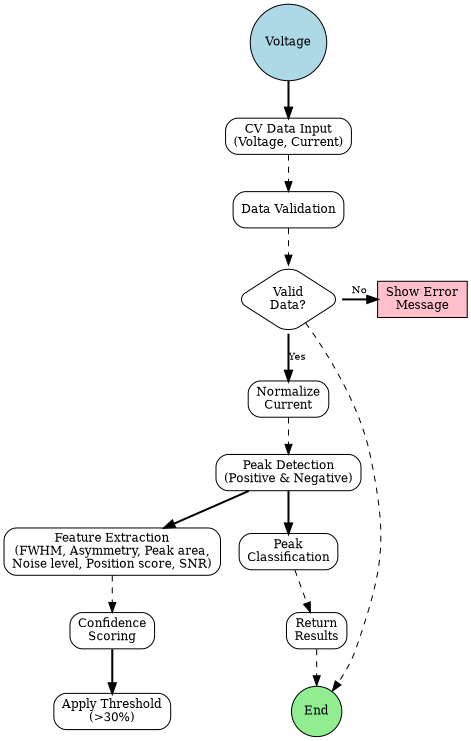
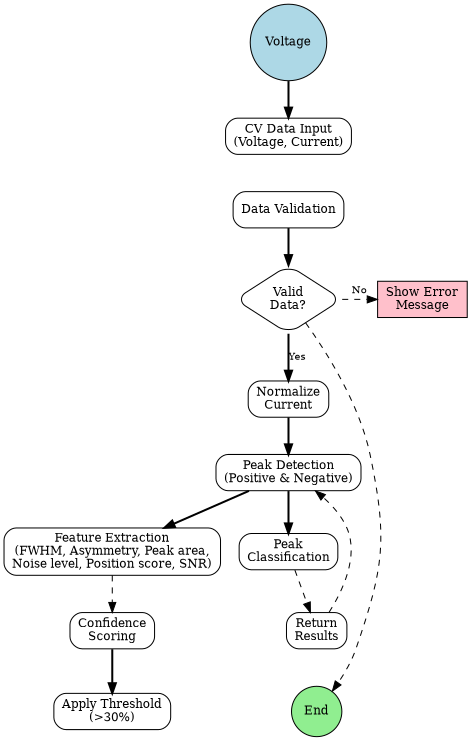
edge "CV Data Input (Voltage, Current)" -> "Data Validation": removed
edge "Data Validation" -> "Valid Data?": style dashed -> bold
edge "Valid Data?" -> "Show Error Message": style bold -> dashed
edge "Normalize Current" -> "Peak Detection (Positive & Negative)": style dashed -> bold
edge "Return Results" -> "End": now "Return Results" -> "Peak Detection (Positive & Negative)"
